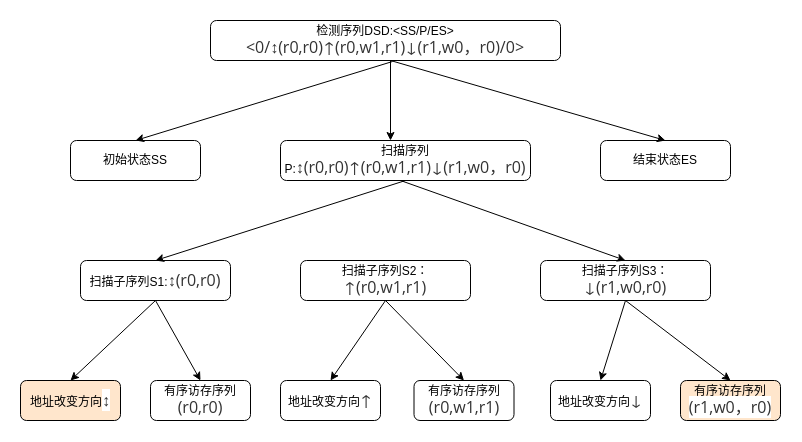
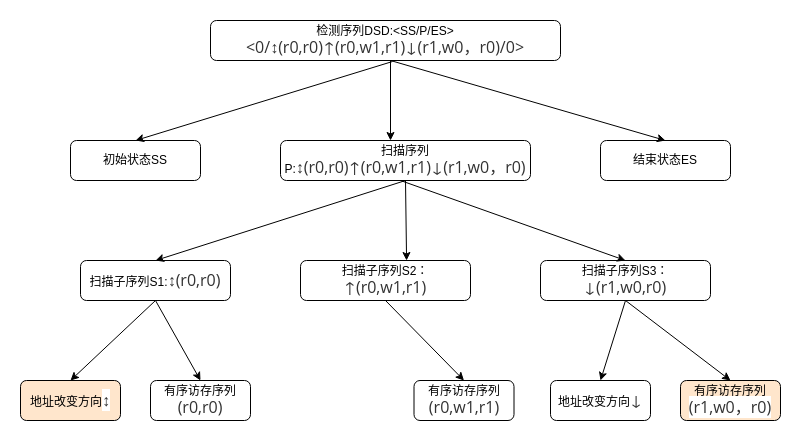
edge "扫描序列P:↕(r0,r0)↑(r0,w1,r1)↓(r1,w0，r0)" -> "扫描子序列S2：↑(r0,w1,r1)": added
edge "扫描子序列S2：↑(r0,w1,r1)" -> "地址改变方向↑": removed
node "地址改变方向↑": removed
